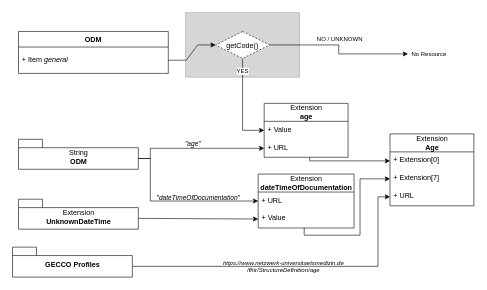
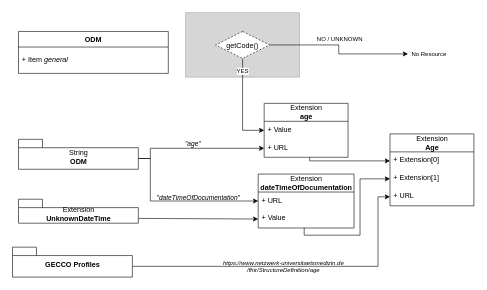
edge "+ Item general" -> "getCode()": removed
node "+ Extension[7]": label "+ Extension[7]" -> "+ Extension[1]"
node "Extension UnknownDateTime": size 120x30 -> 120x24
